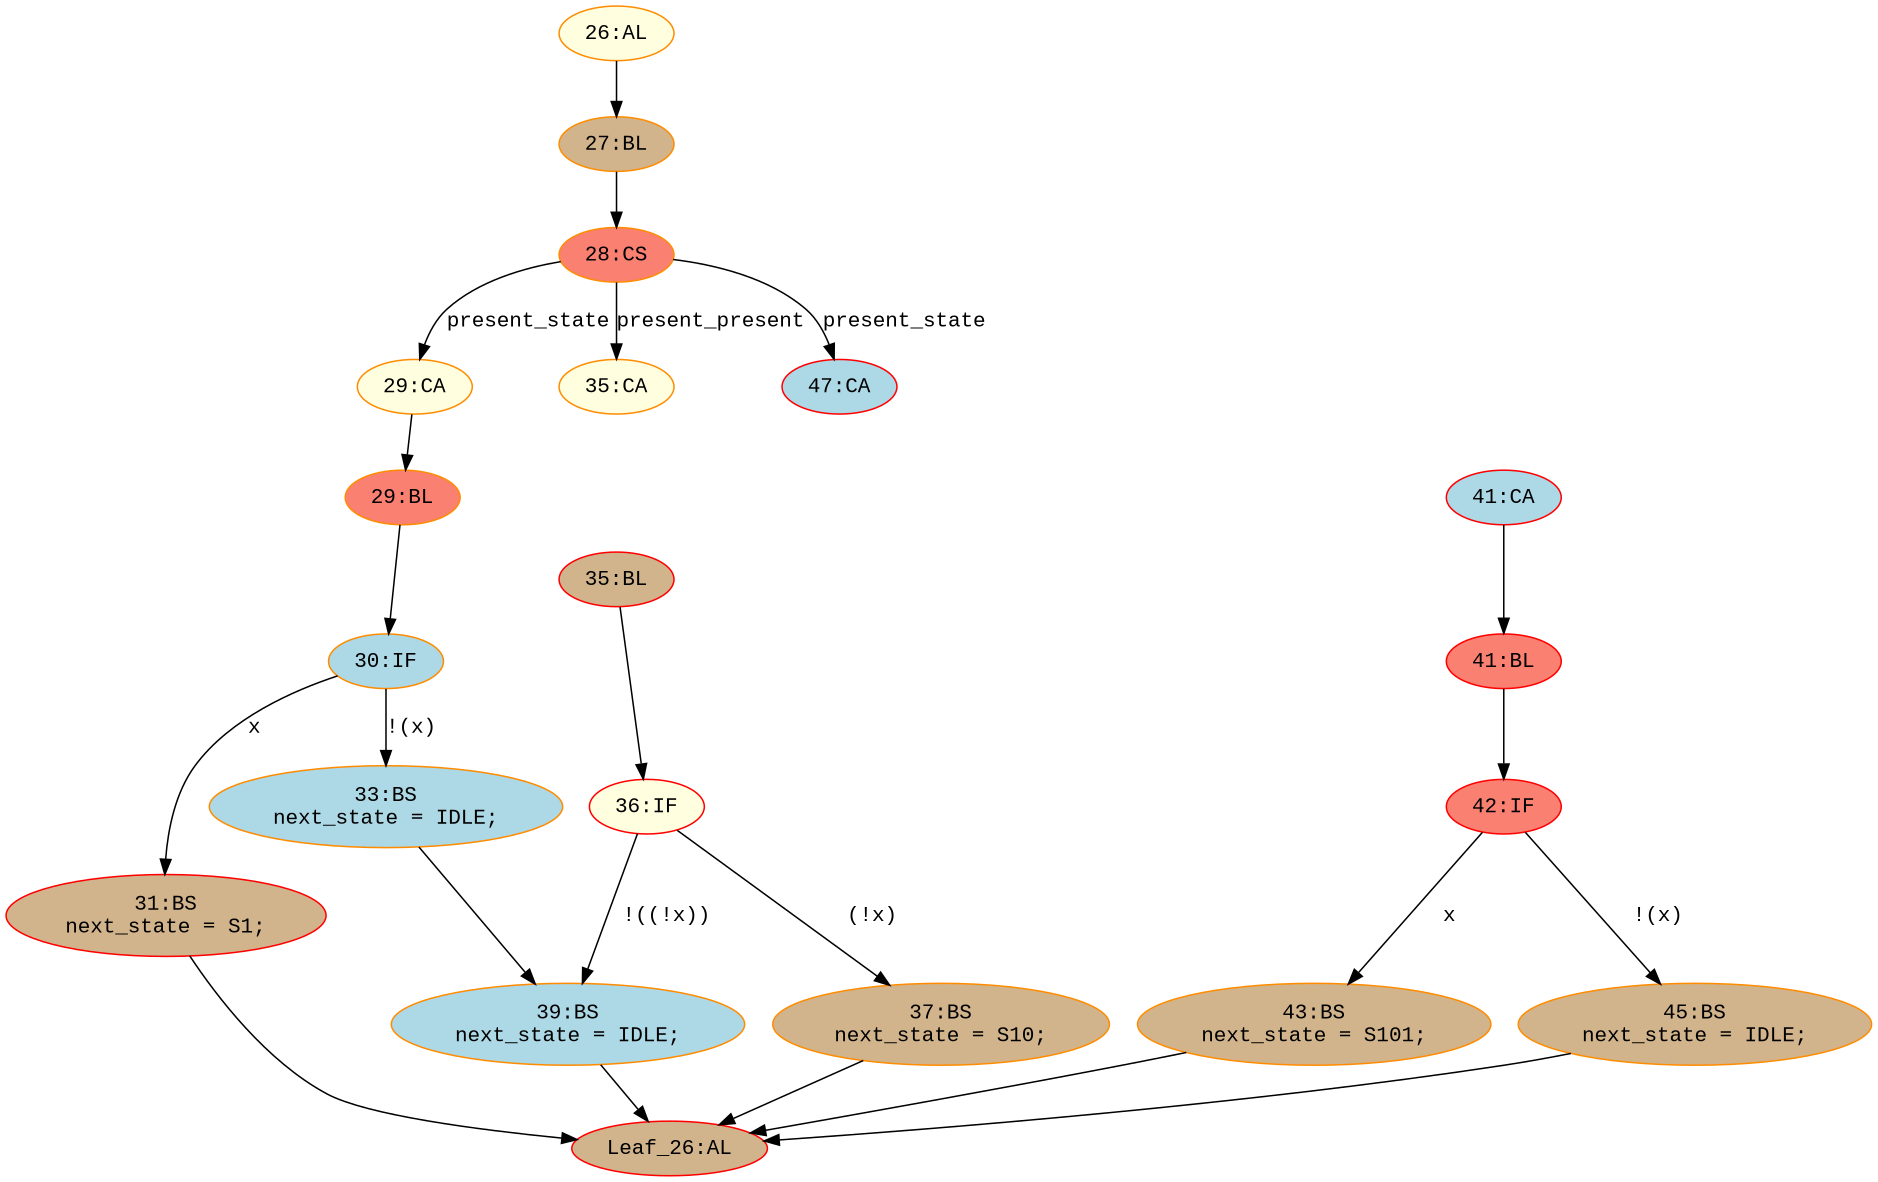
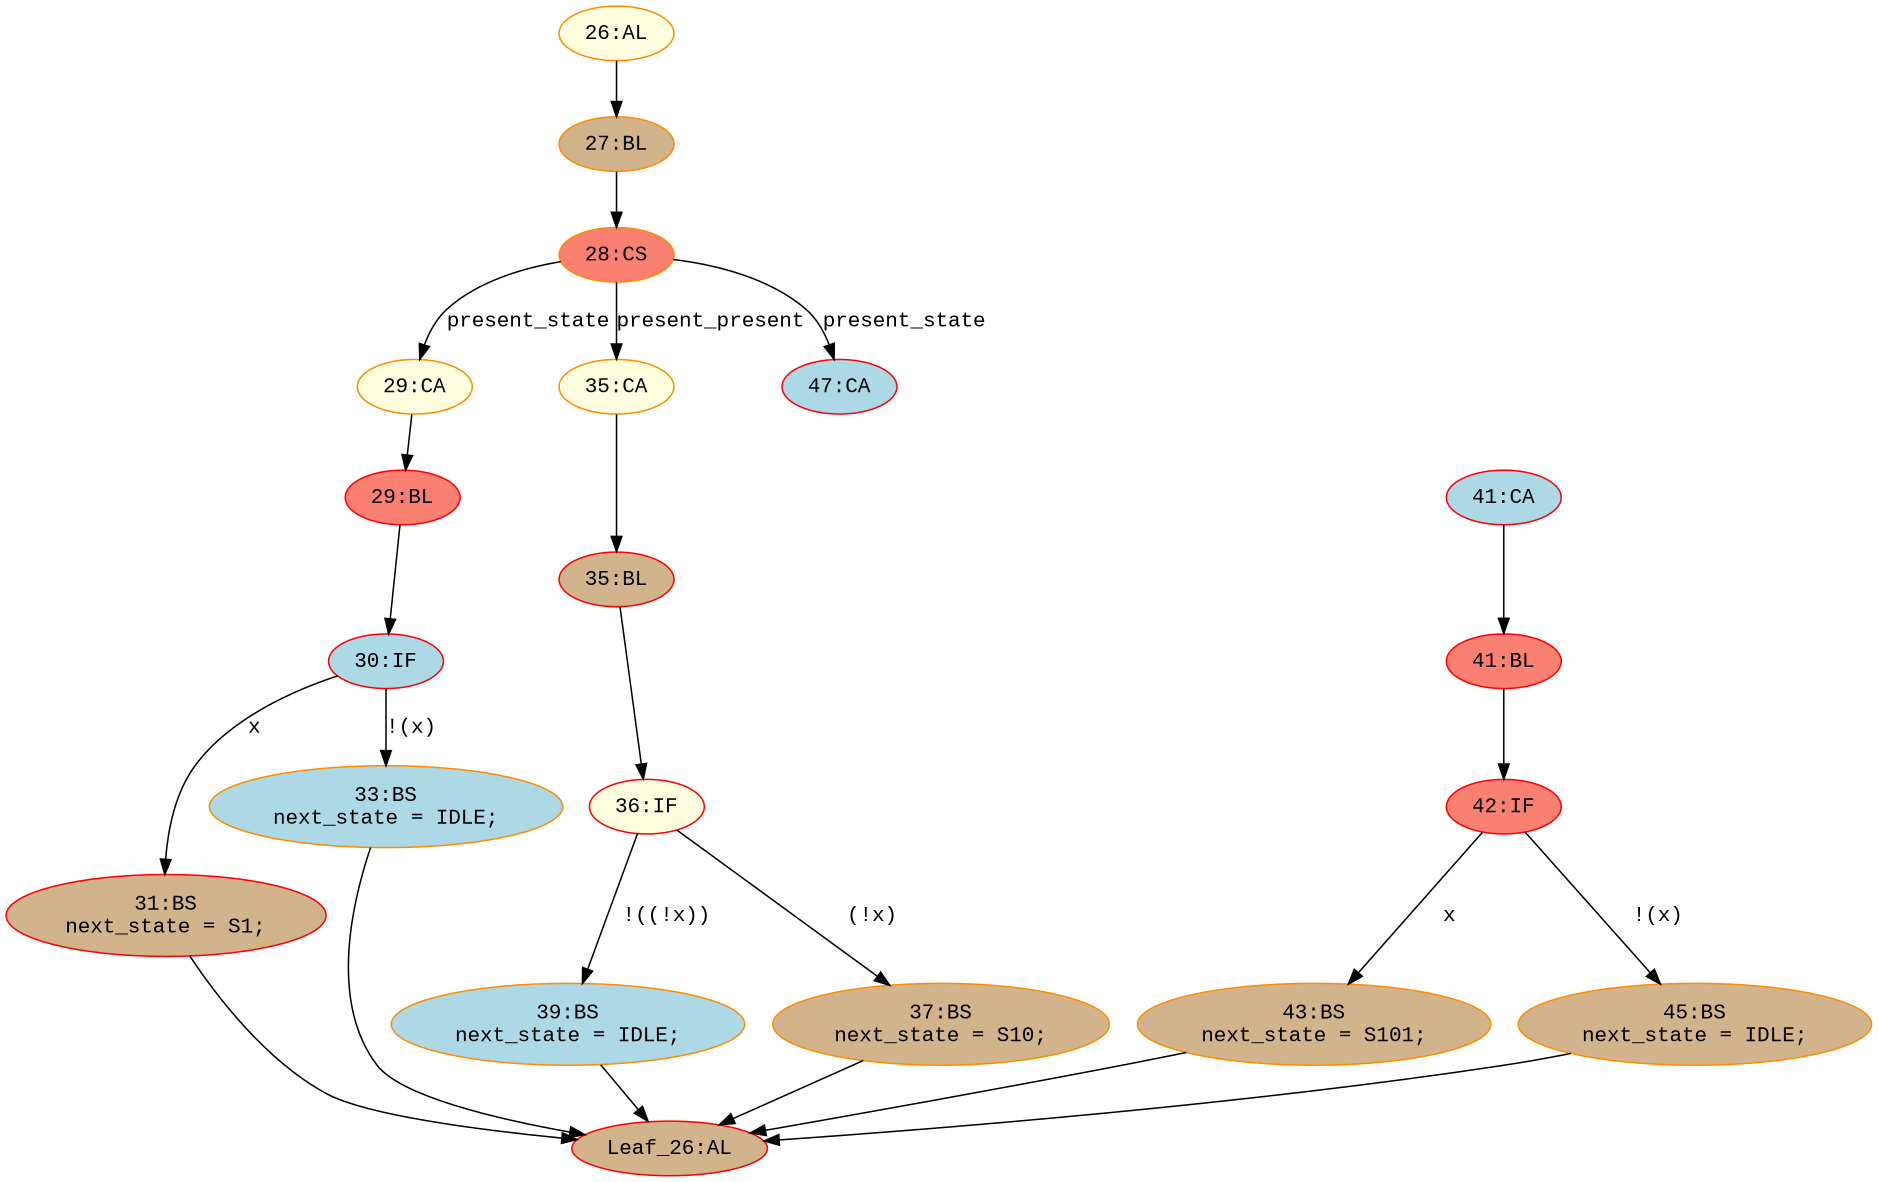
edge "35:CA" -> "35:BL": added
node "29:BL": color darkorange -> red
node "30:IF": color darkorange -> red
edge "33:BS next_state = IDLE;" -> "39:BS next_state = IDLE;": now "33:BS next_state = IDLE;" -> "Leaf_26:AL"
